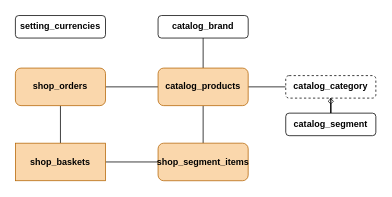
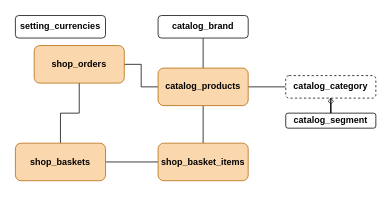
node "shop_orders": moved (60, 87) -> (79, 64)
node "catalog_segment": size 90x23 -> 90x15
node "shop_baskets": shape rectangle -> rounded rectangle
node "shop_segment_items": label "shop_segment_items" -> "shop_basket_items"
